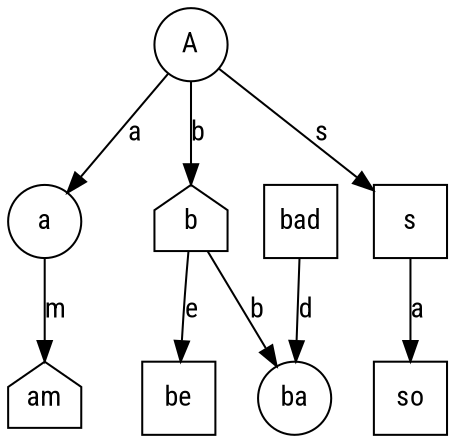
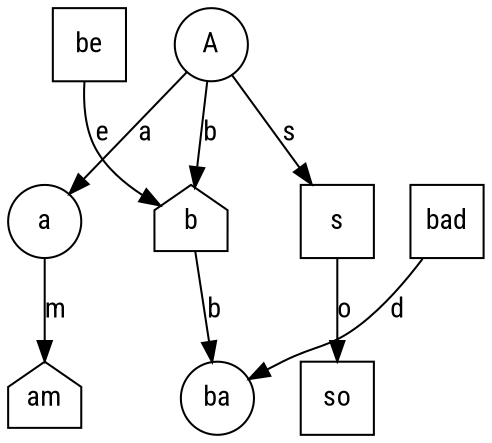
edge "b" -> "be": reversed
edge "s" -> "so": label "a" -> "o"
